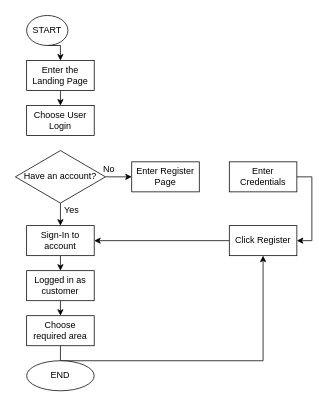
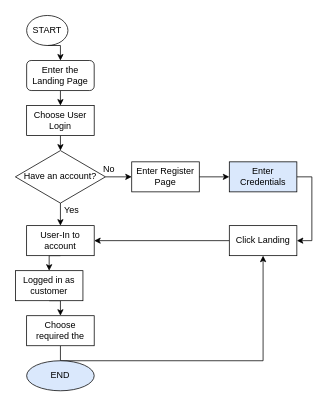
node "Enter the Landing Page": shape rectangle -> rounded rectangle
edge "Choose User Login" -> "Have an account?": added
edge "Enter Register Page" -> "Enter Credentials": added
node "Enter Credentials": fillcolor #ffffff -> #dae8fc
node "Sign-In to account": label "Sign-In to account" -> "User-In to account"
node "Click Register": label "Click Register" -> "Click Landing"
node "Logged in as customer": moved (60, 285) -> (49, 285)
node "Choose required area": label "Choose required area" -> "Choose required the"
node "END": fillcolor #ffffff -> #dae8fc
